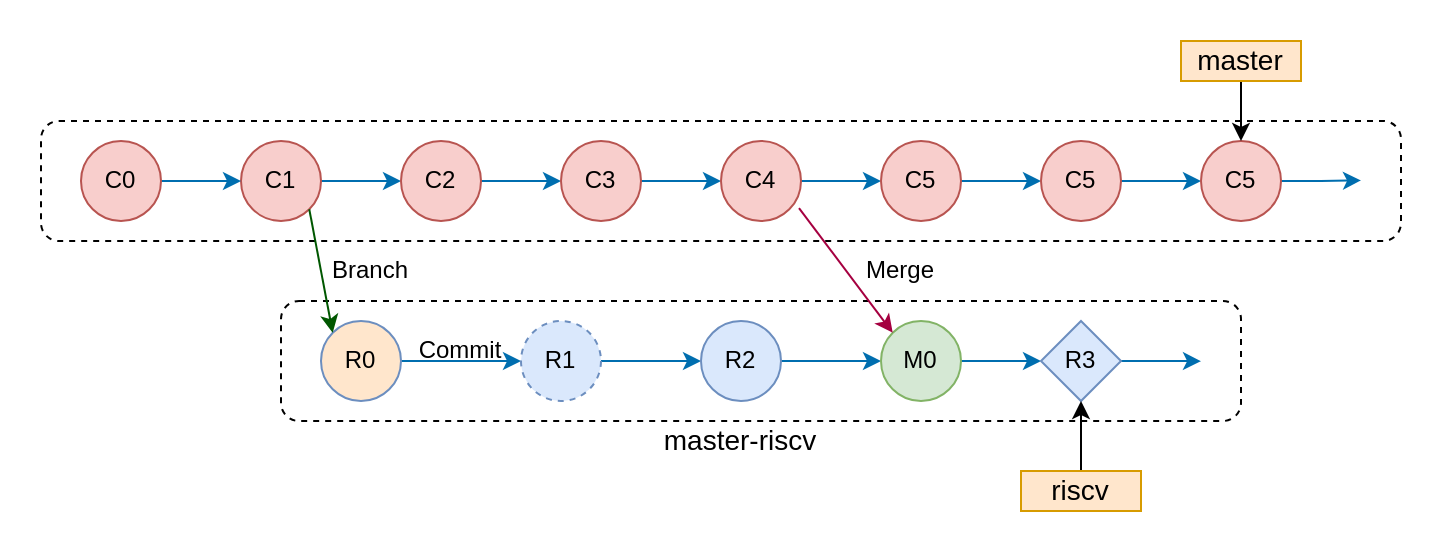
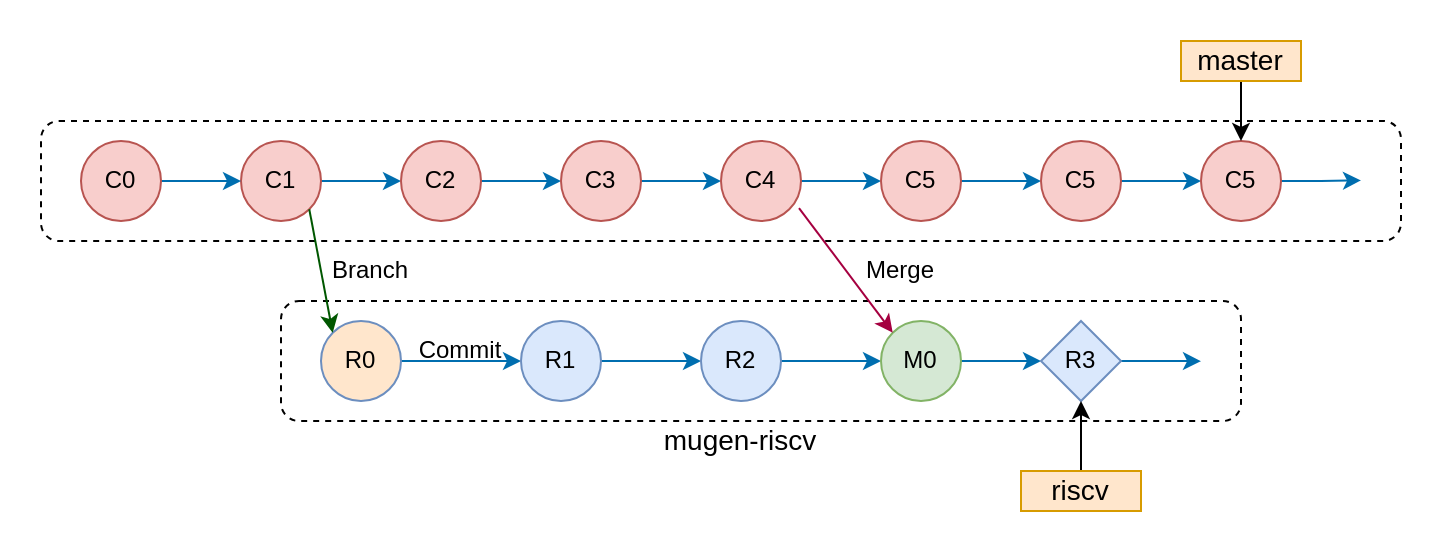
node "R1": style dashed -> solid
node "master-riscv": label "master-riscv" -> "mugen-riscv"
